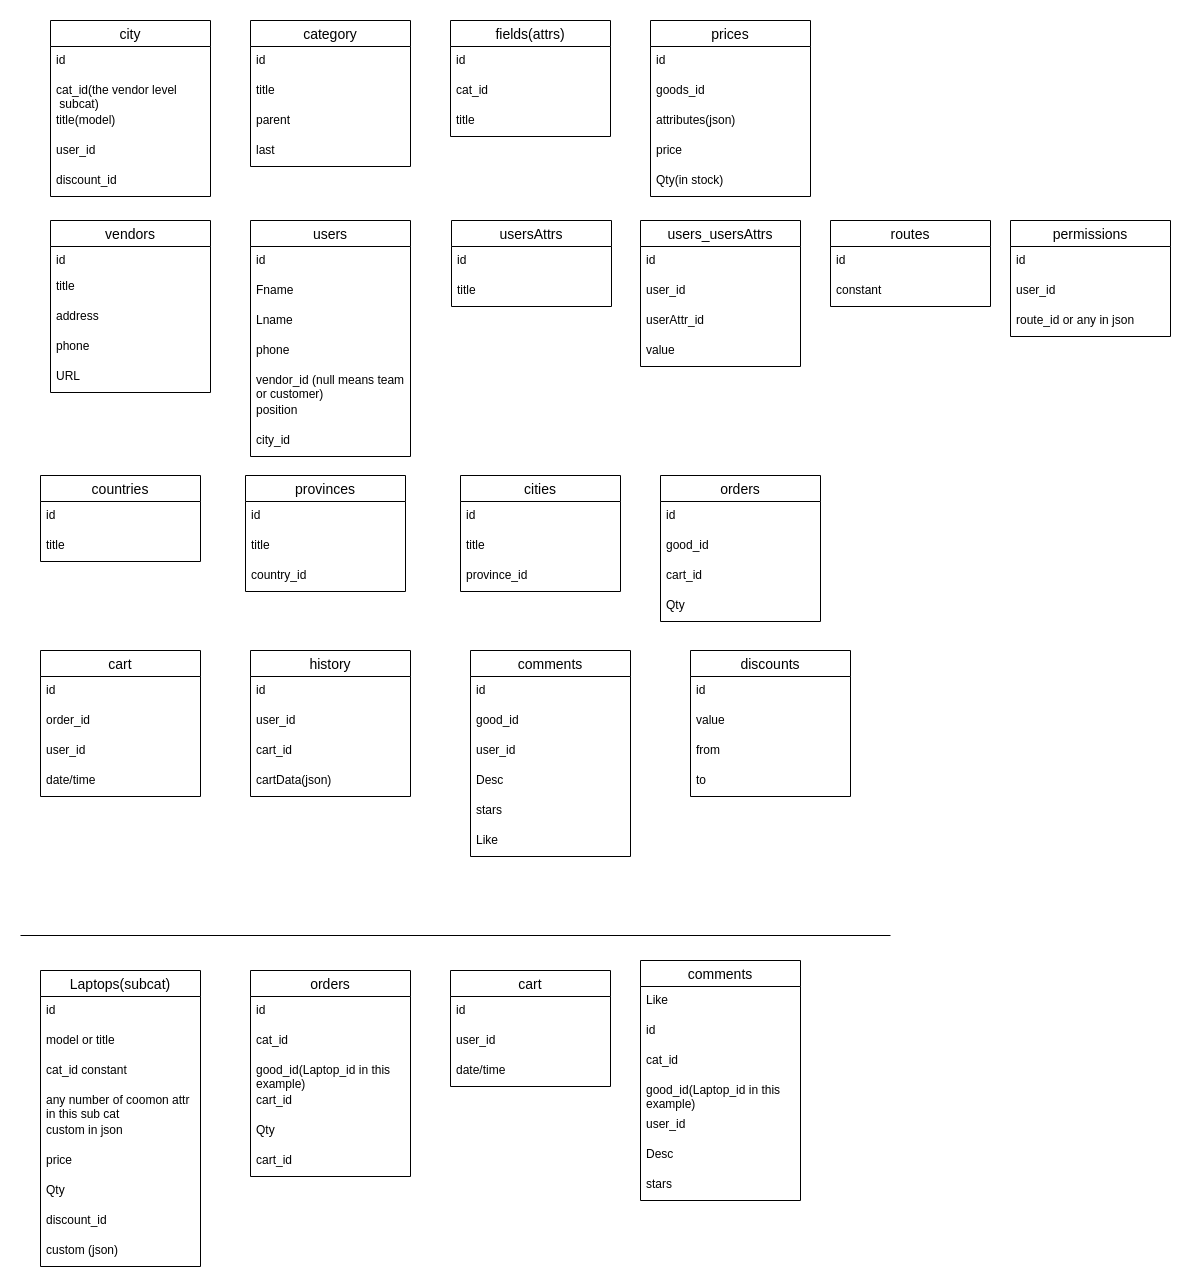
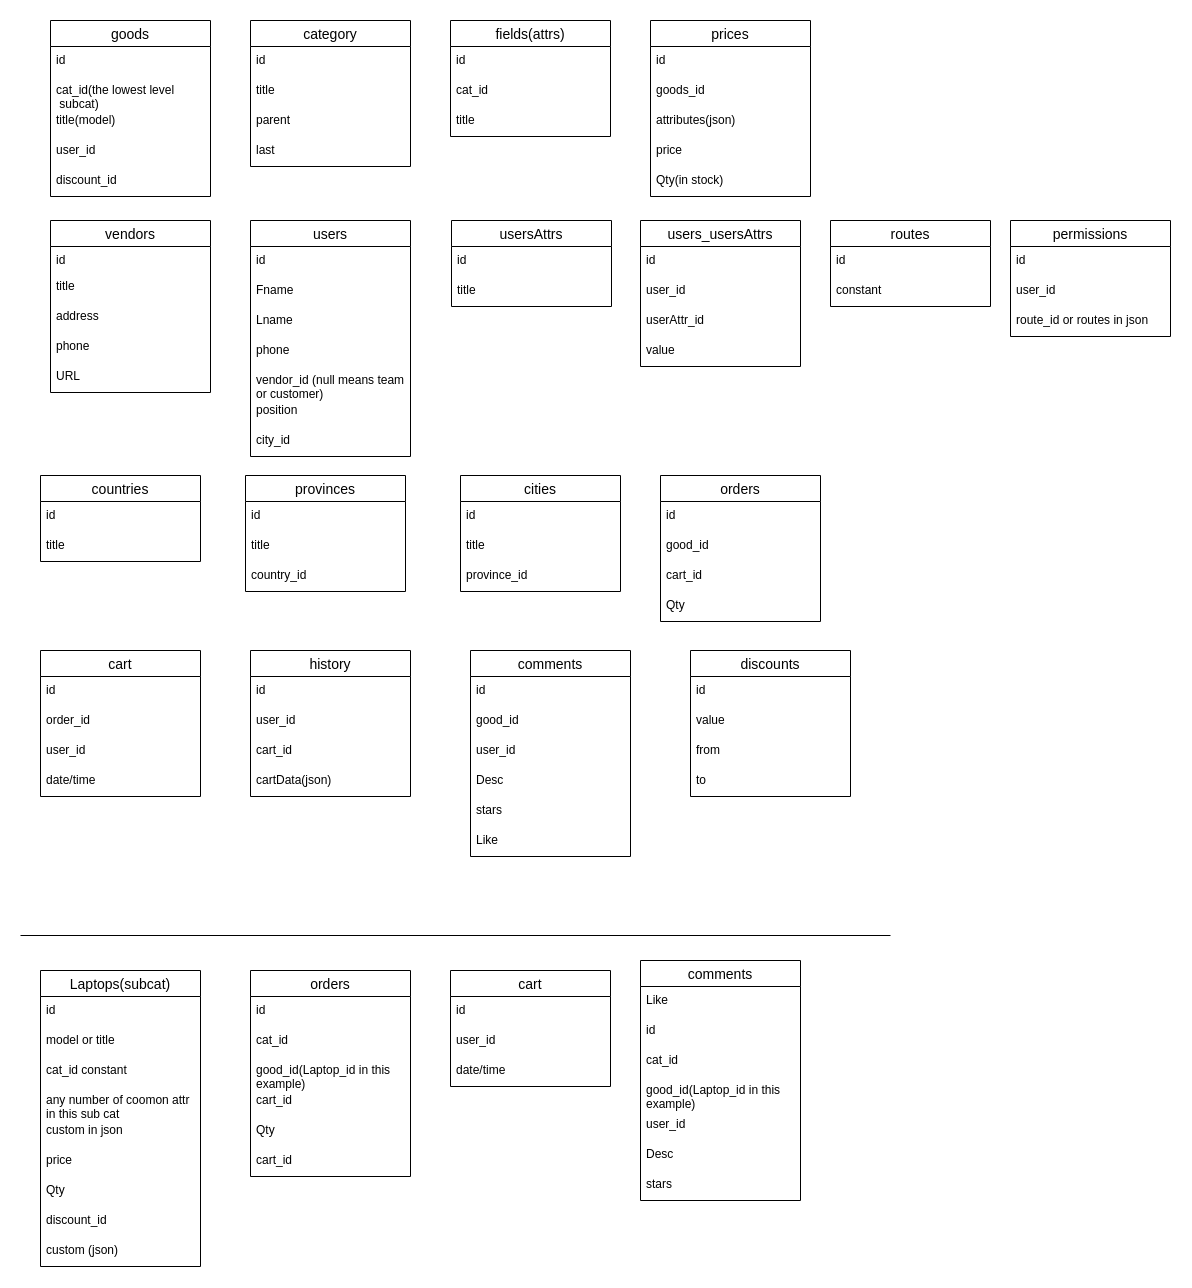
node "city": label "city" -> "goods"
node "cat_id(the vendor level subcat)": label "cat_id(the vendor level subcat)" -> "cat_id(the lowest level subcat)"
node "route_id or any in json": label "route_id or any in json" -> "route_id or routes in json"
